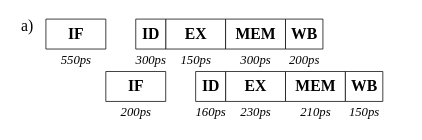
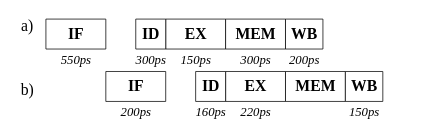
node "b)": added
node "230ps": label "230ps" -> "220ps"
node "210ps": removed
